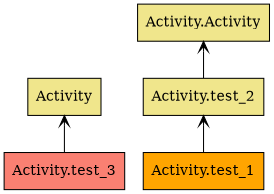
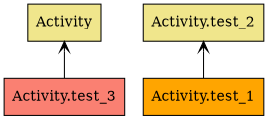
node "Activity.Activity": removed
